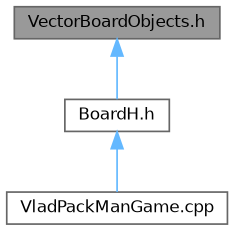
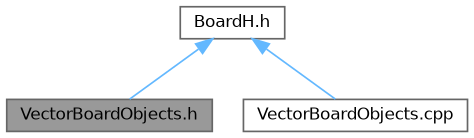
edge "BoardH.h" -> "VectorBoardObjects.h": reversed
node "VladPackManGame.cpp": label "VladPackManGame.cpp" -> "VectorBoardObjects.cpp"
